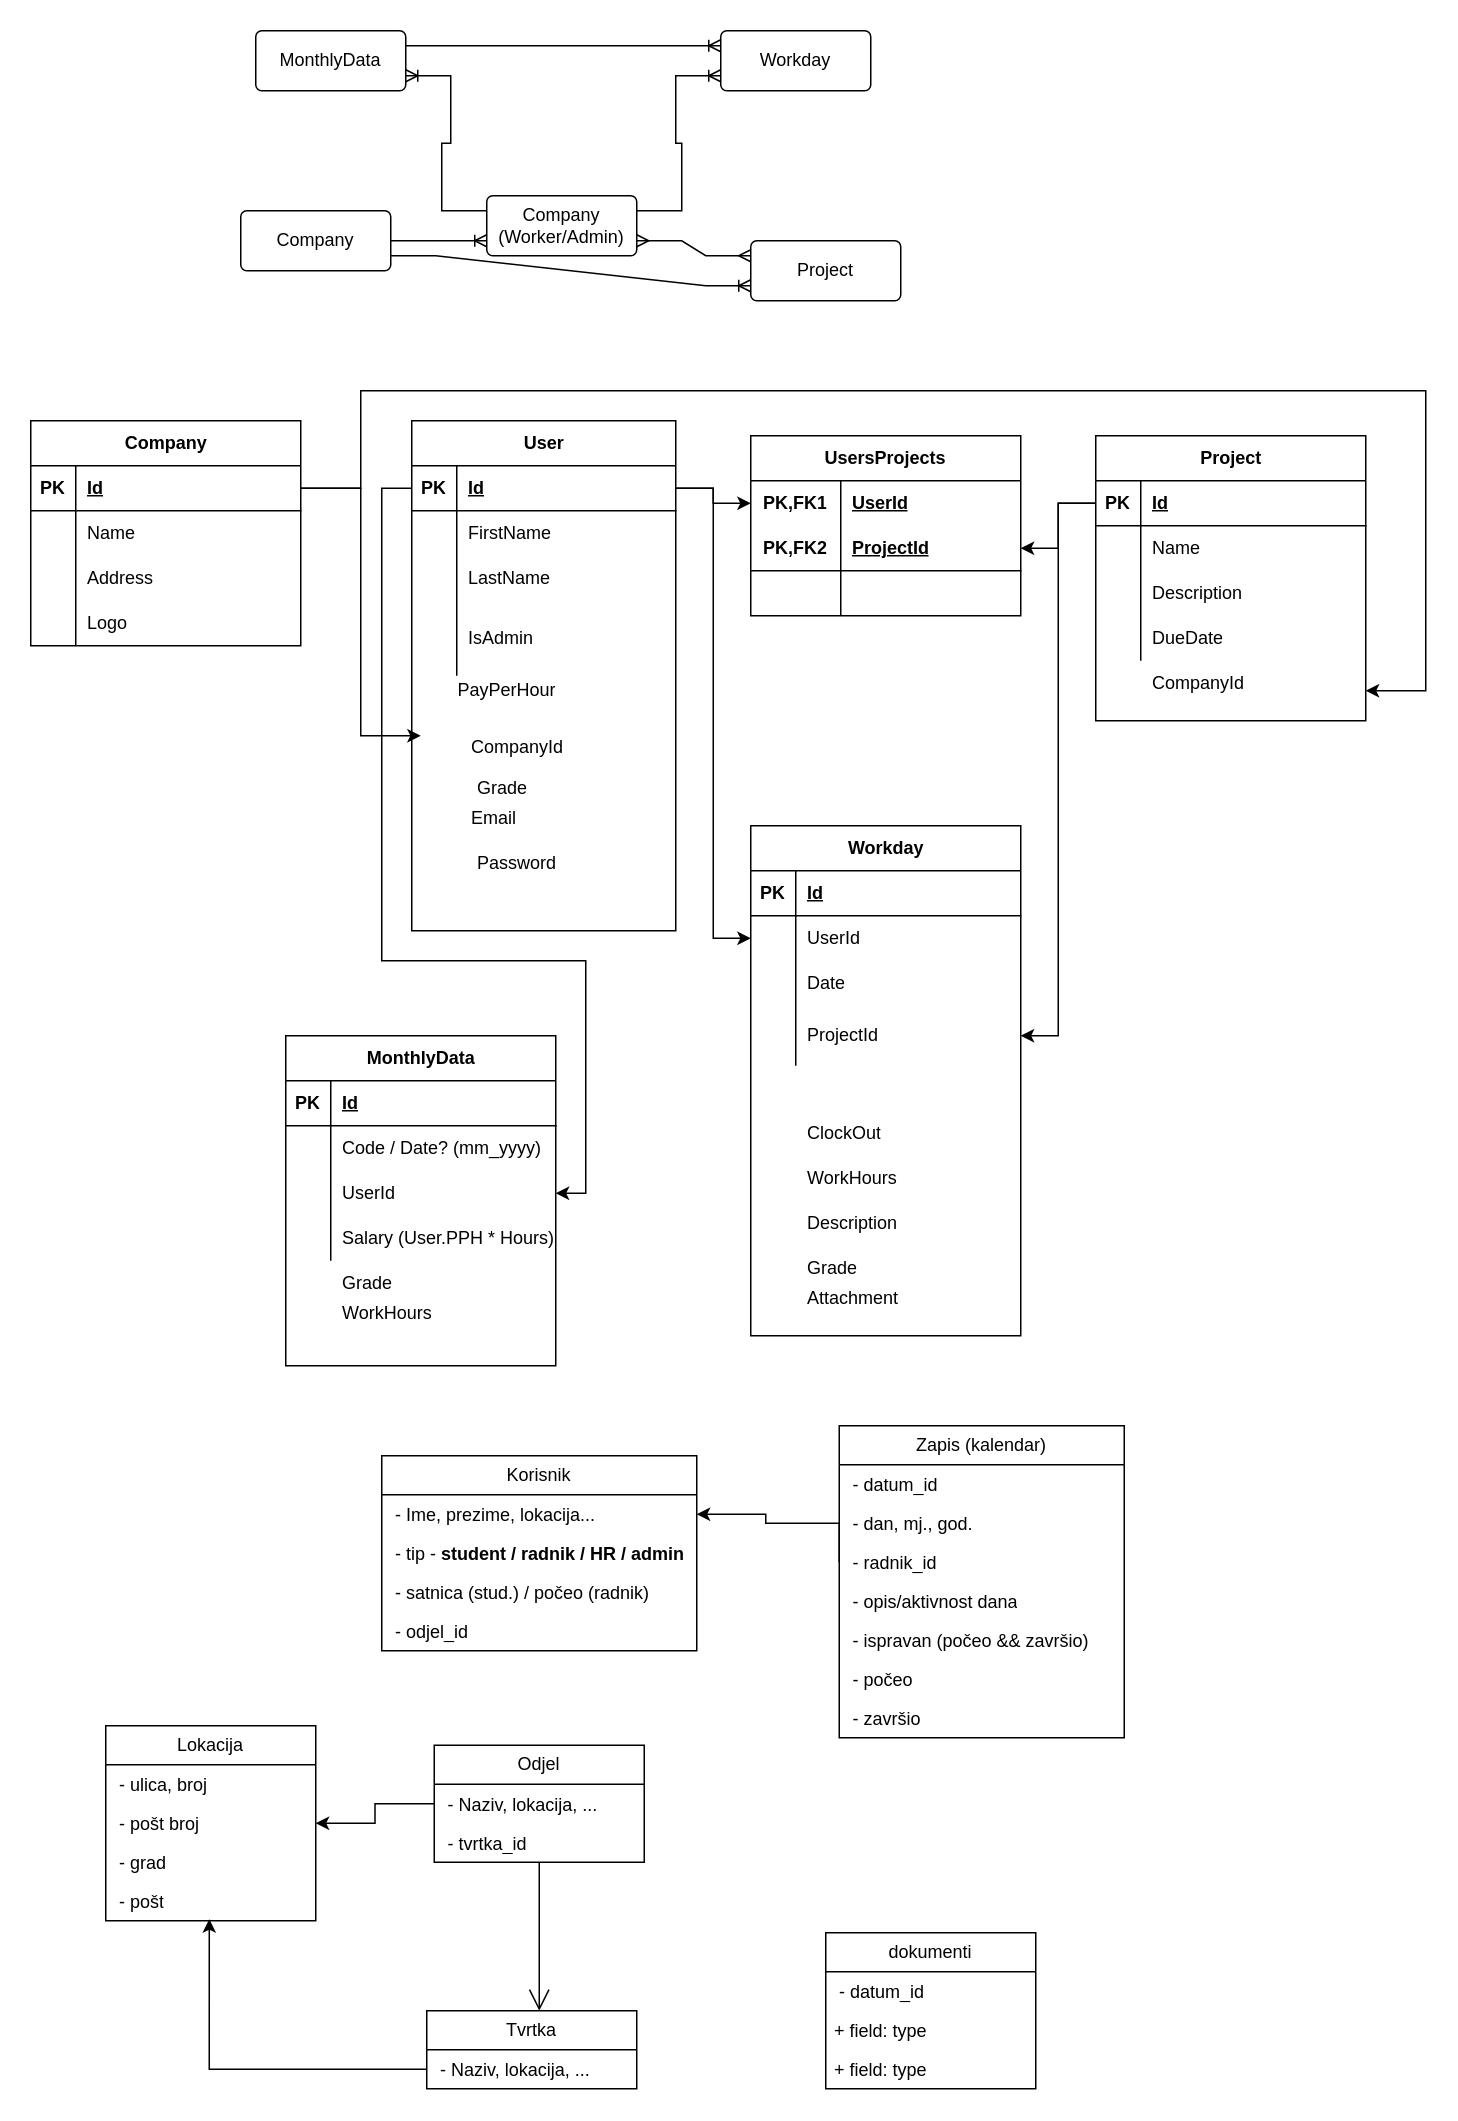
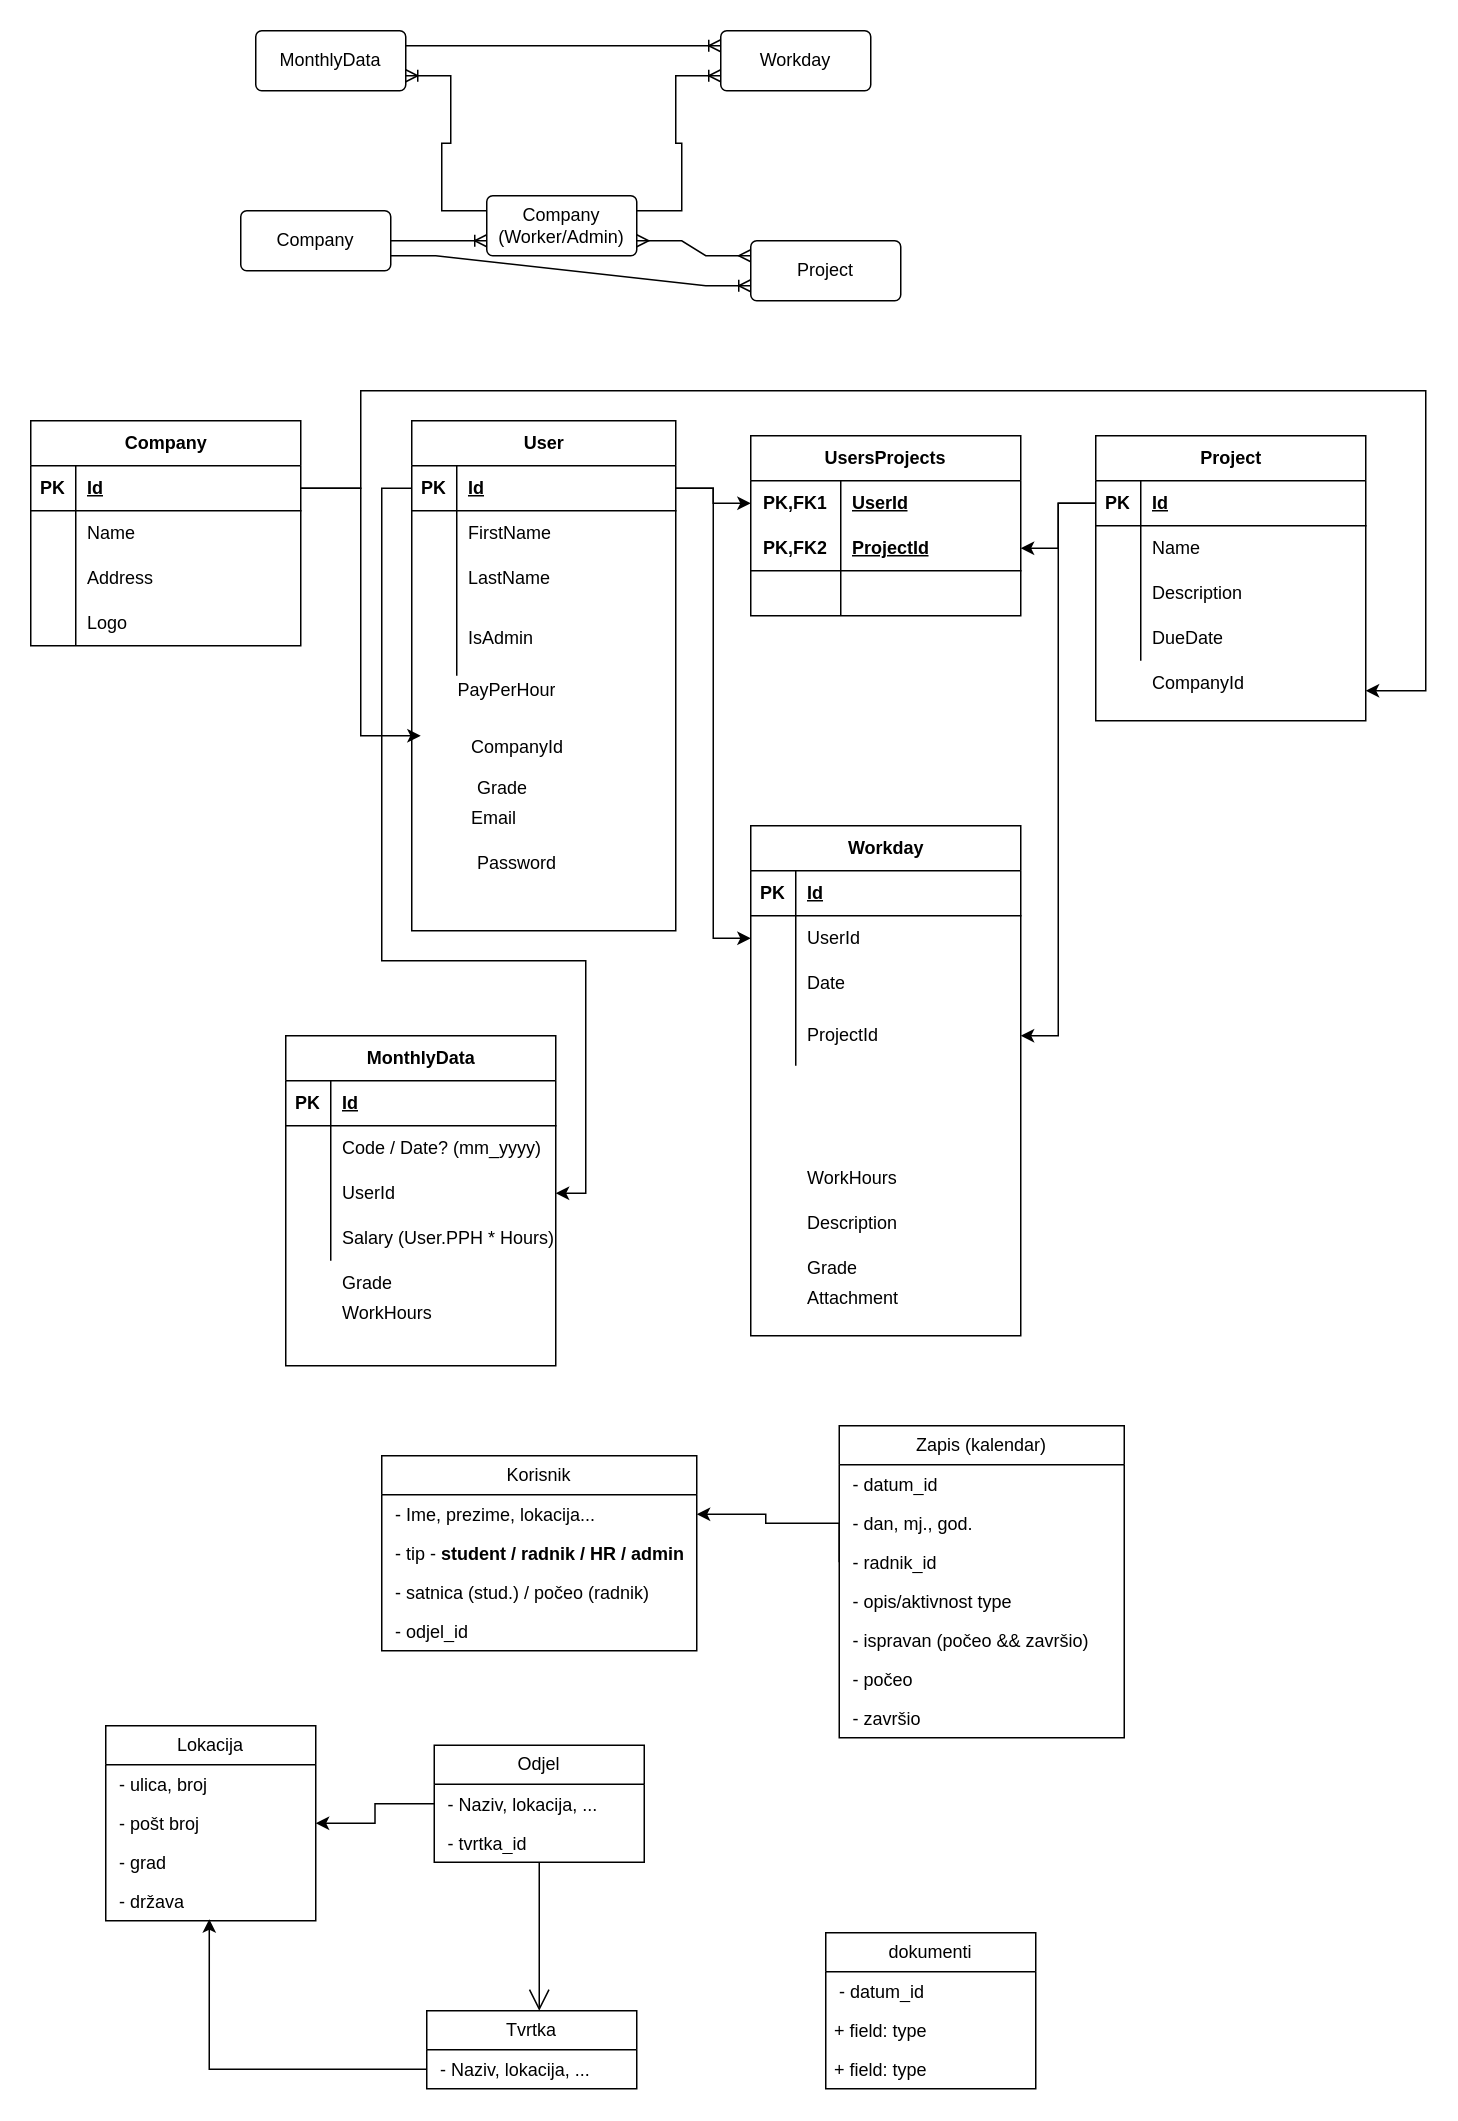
node "ClockOut": removed
node "- opis/aktivnost dana": label "- opis/aktivnost dana" -> "- opis/aktivnost type"
node "- pošt": label "- pošt" -> "- država"
